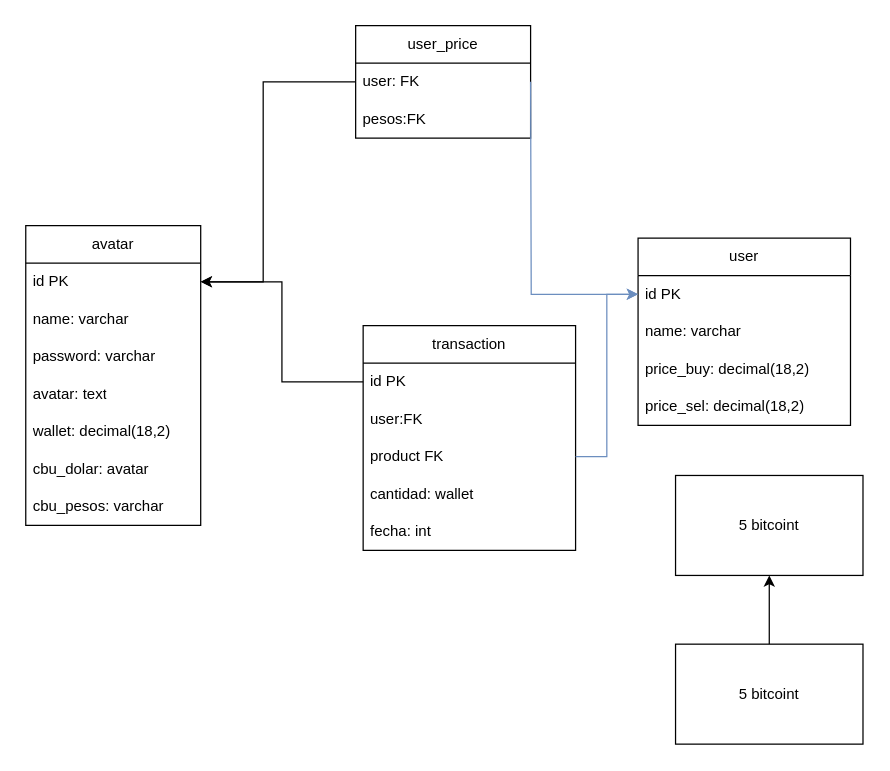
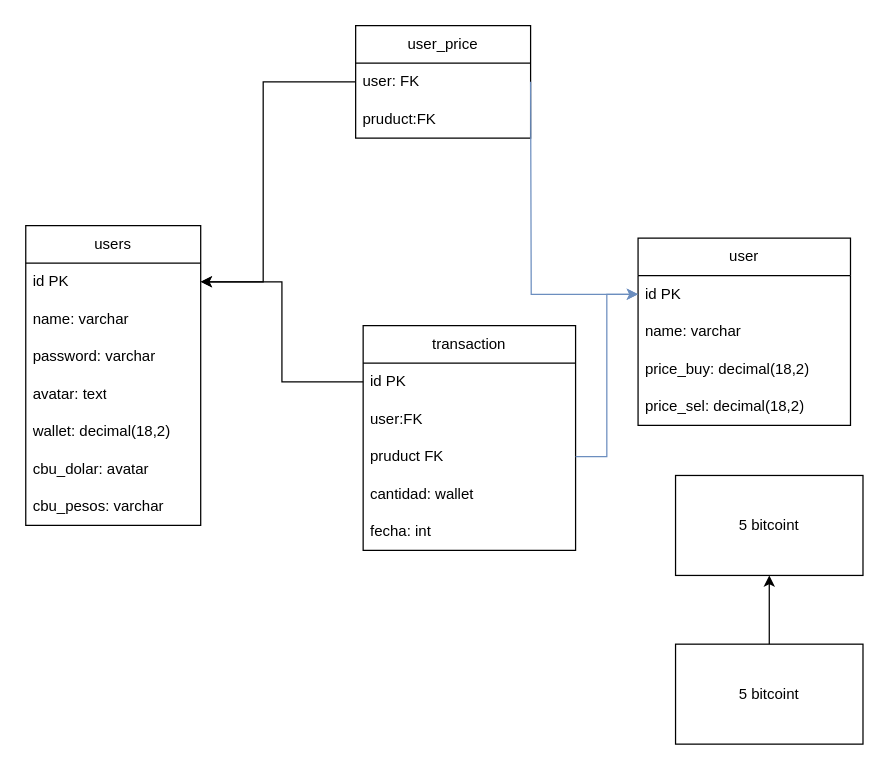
node "pesos:FK": label "pesos:FK" -> "pruduct:FK"
node "avatar": label "avatar" -> "users"
node "product FK": label "product FK" -> "pruduct FK"
